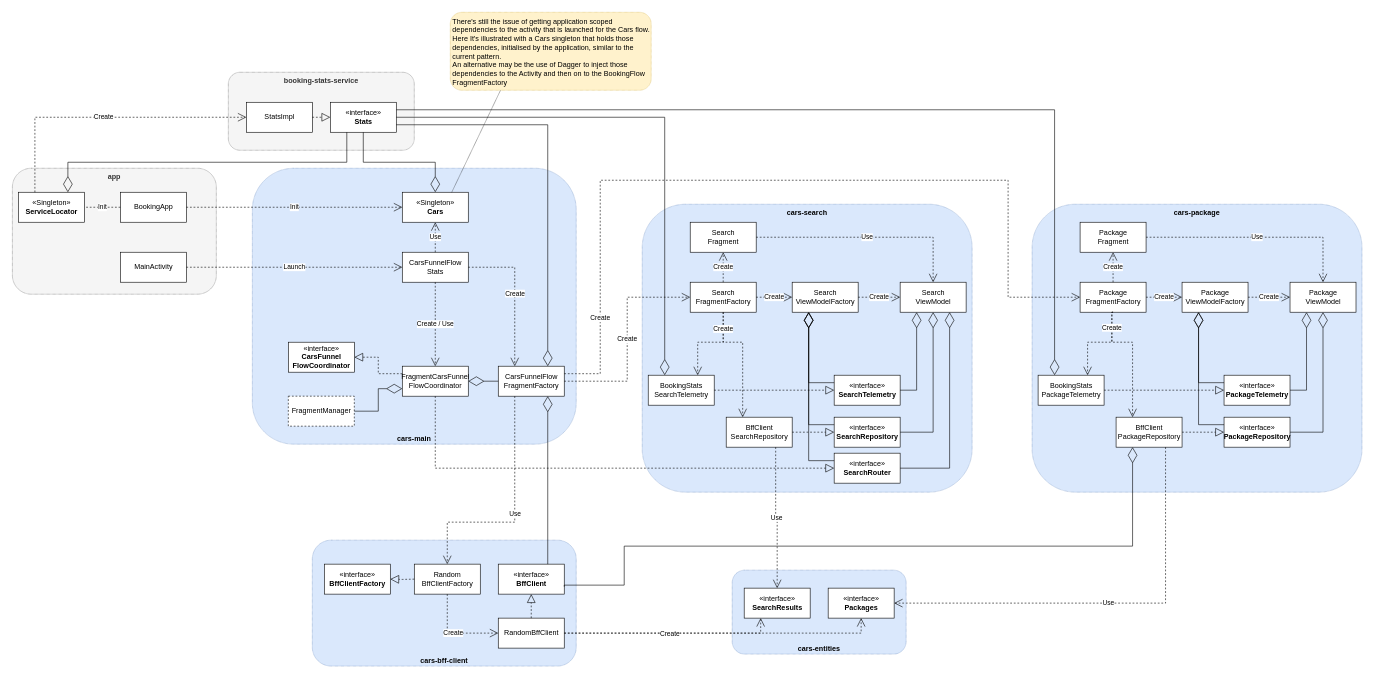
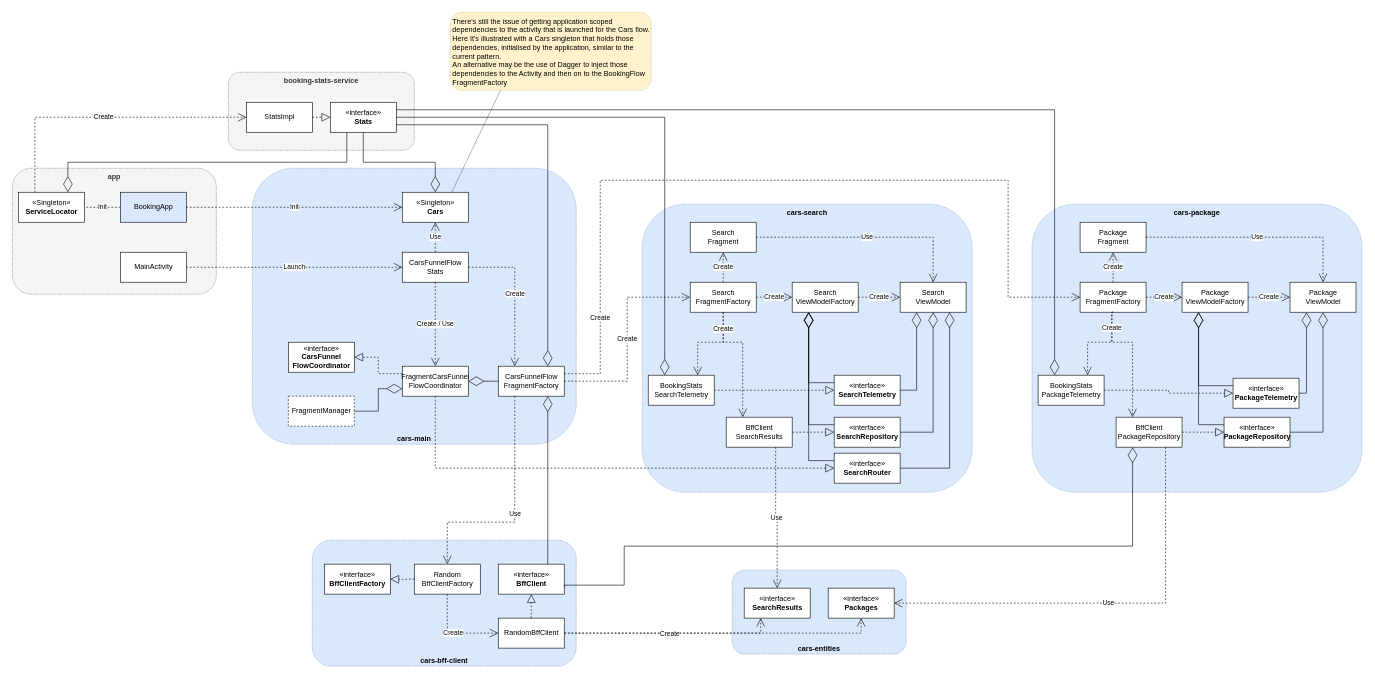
node "BookingApp": fillcolor #ffffff -> #dae8fc
node "«interface» PackageTelemetry": moved (1257, 390) -> (1266, 393)
node "BffClient SearchRepository": label "BffClient SearchRepository" -> "BffClient SearchResults"
